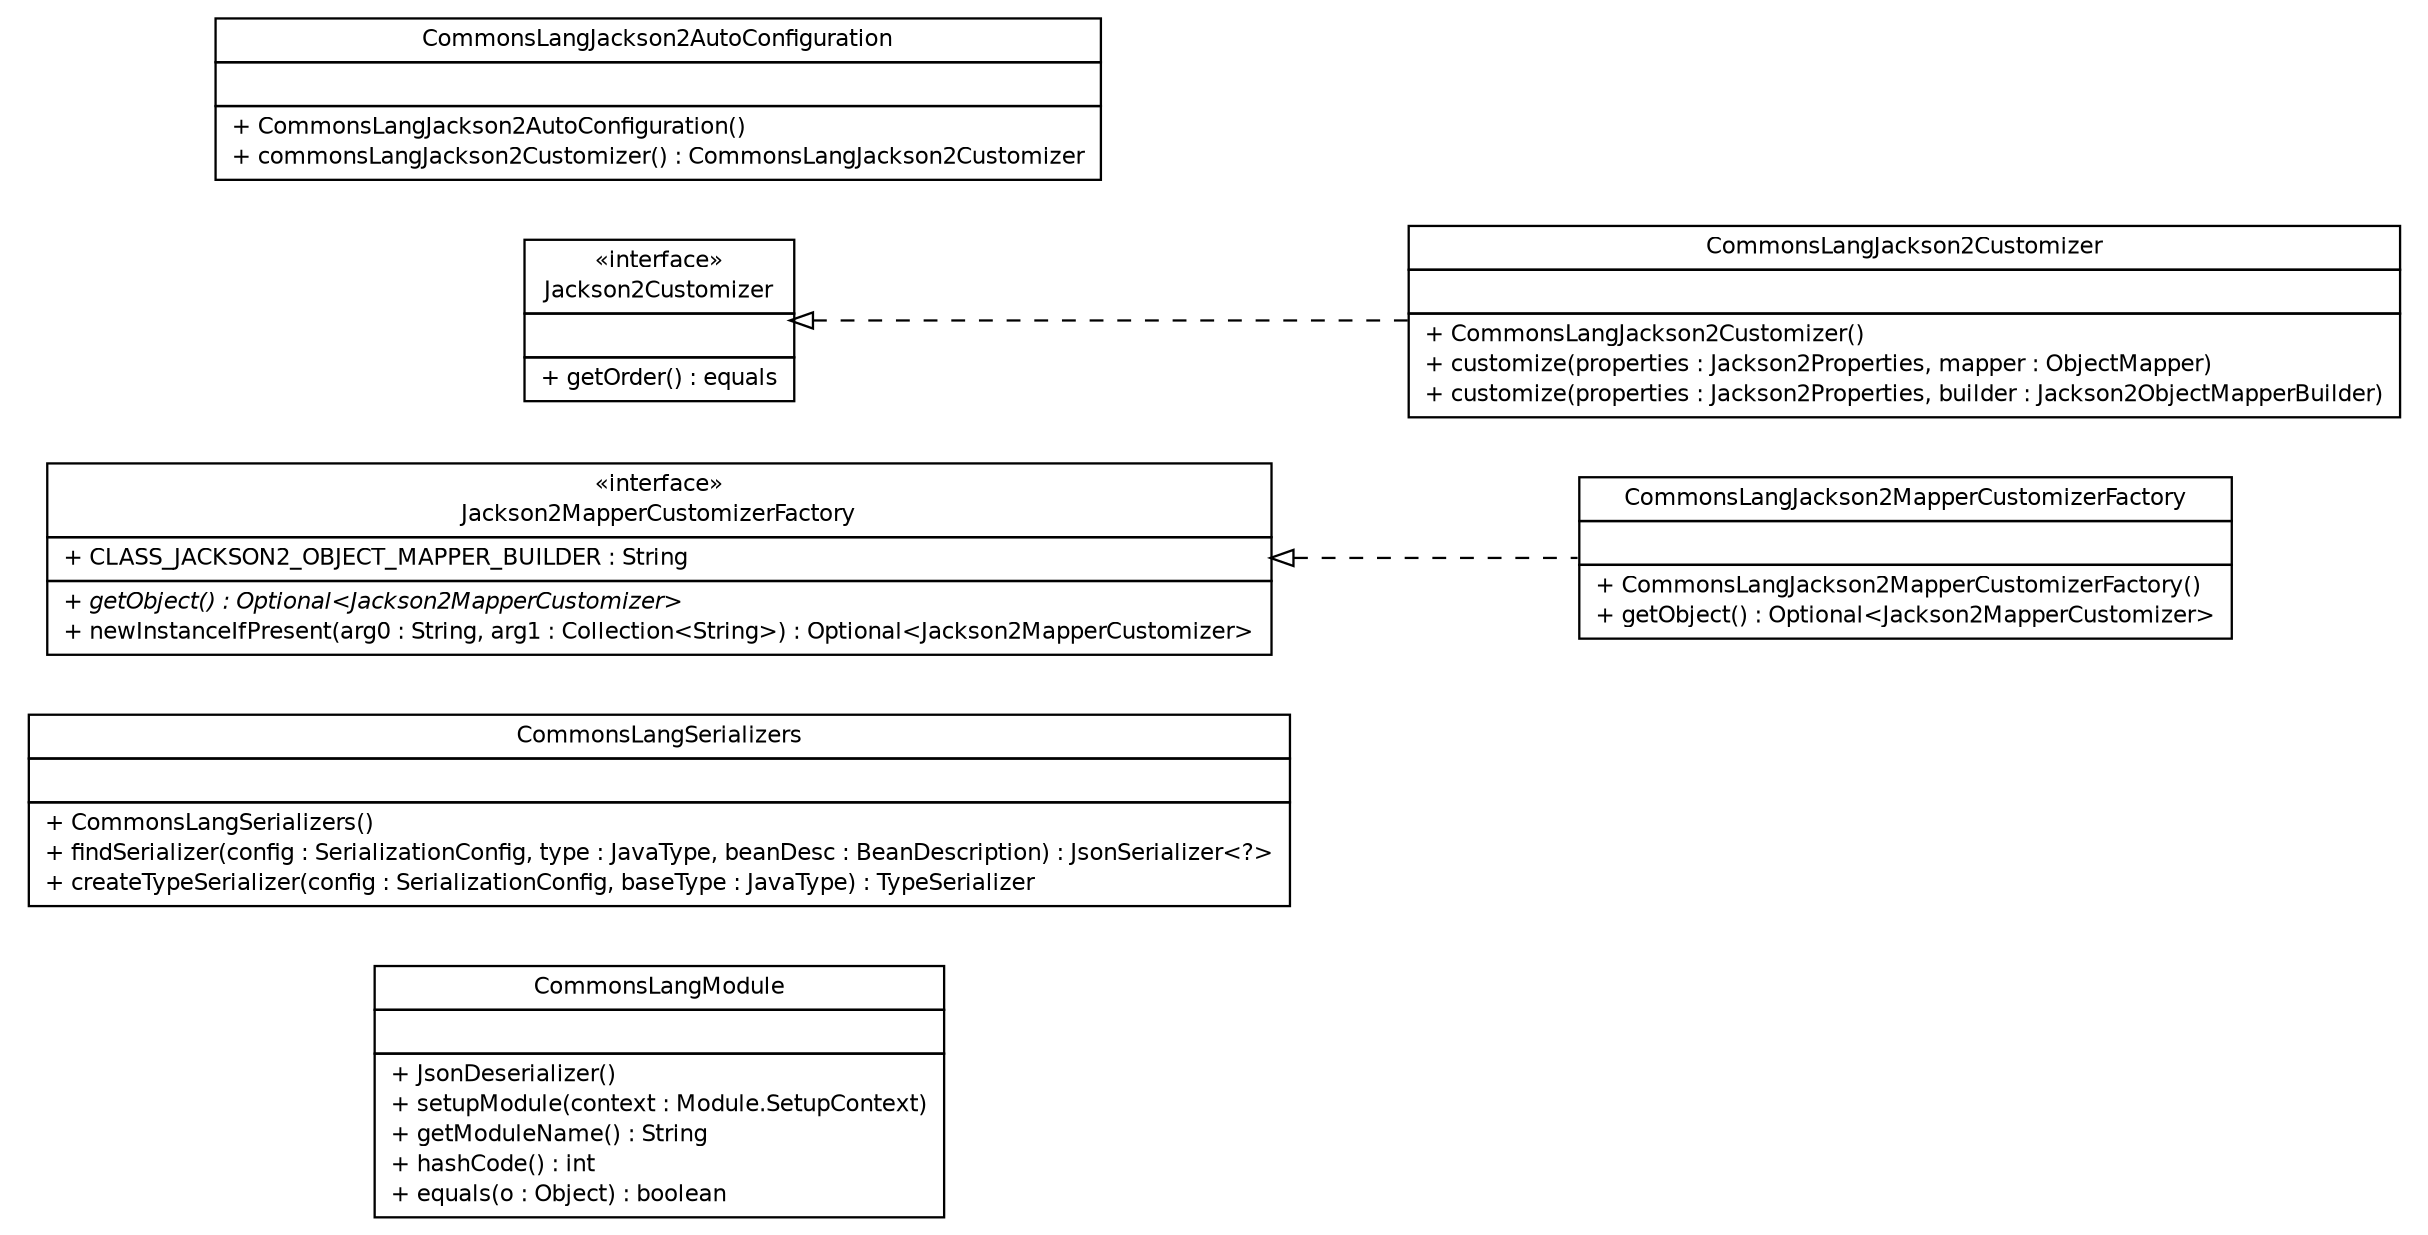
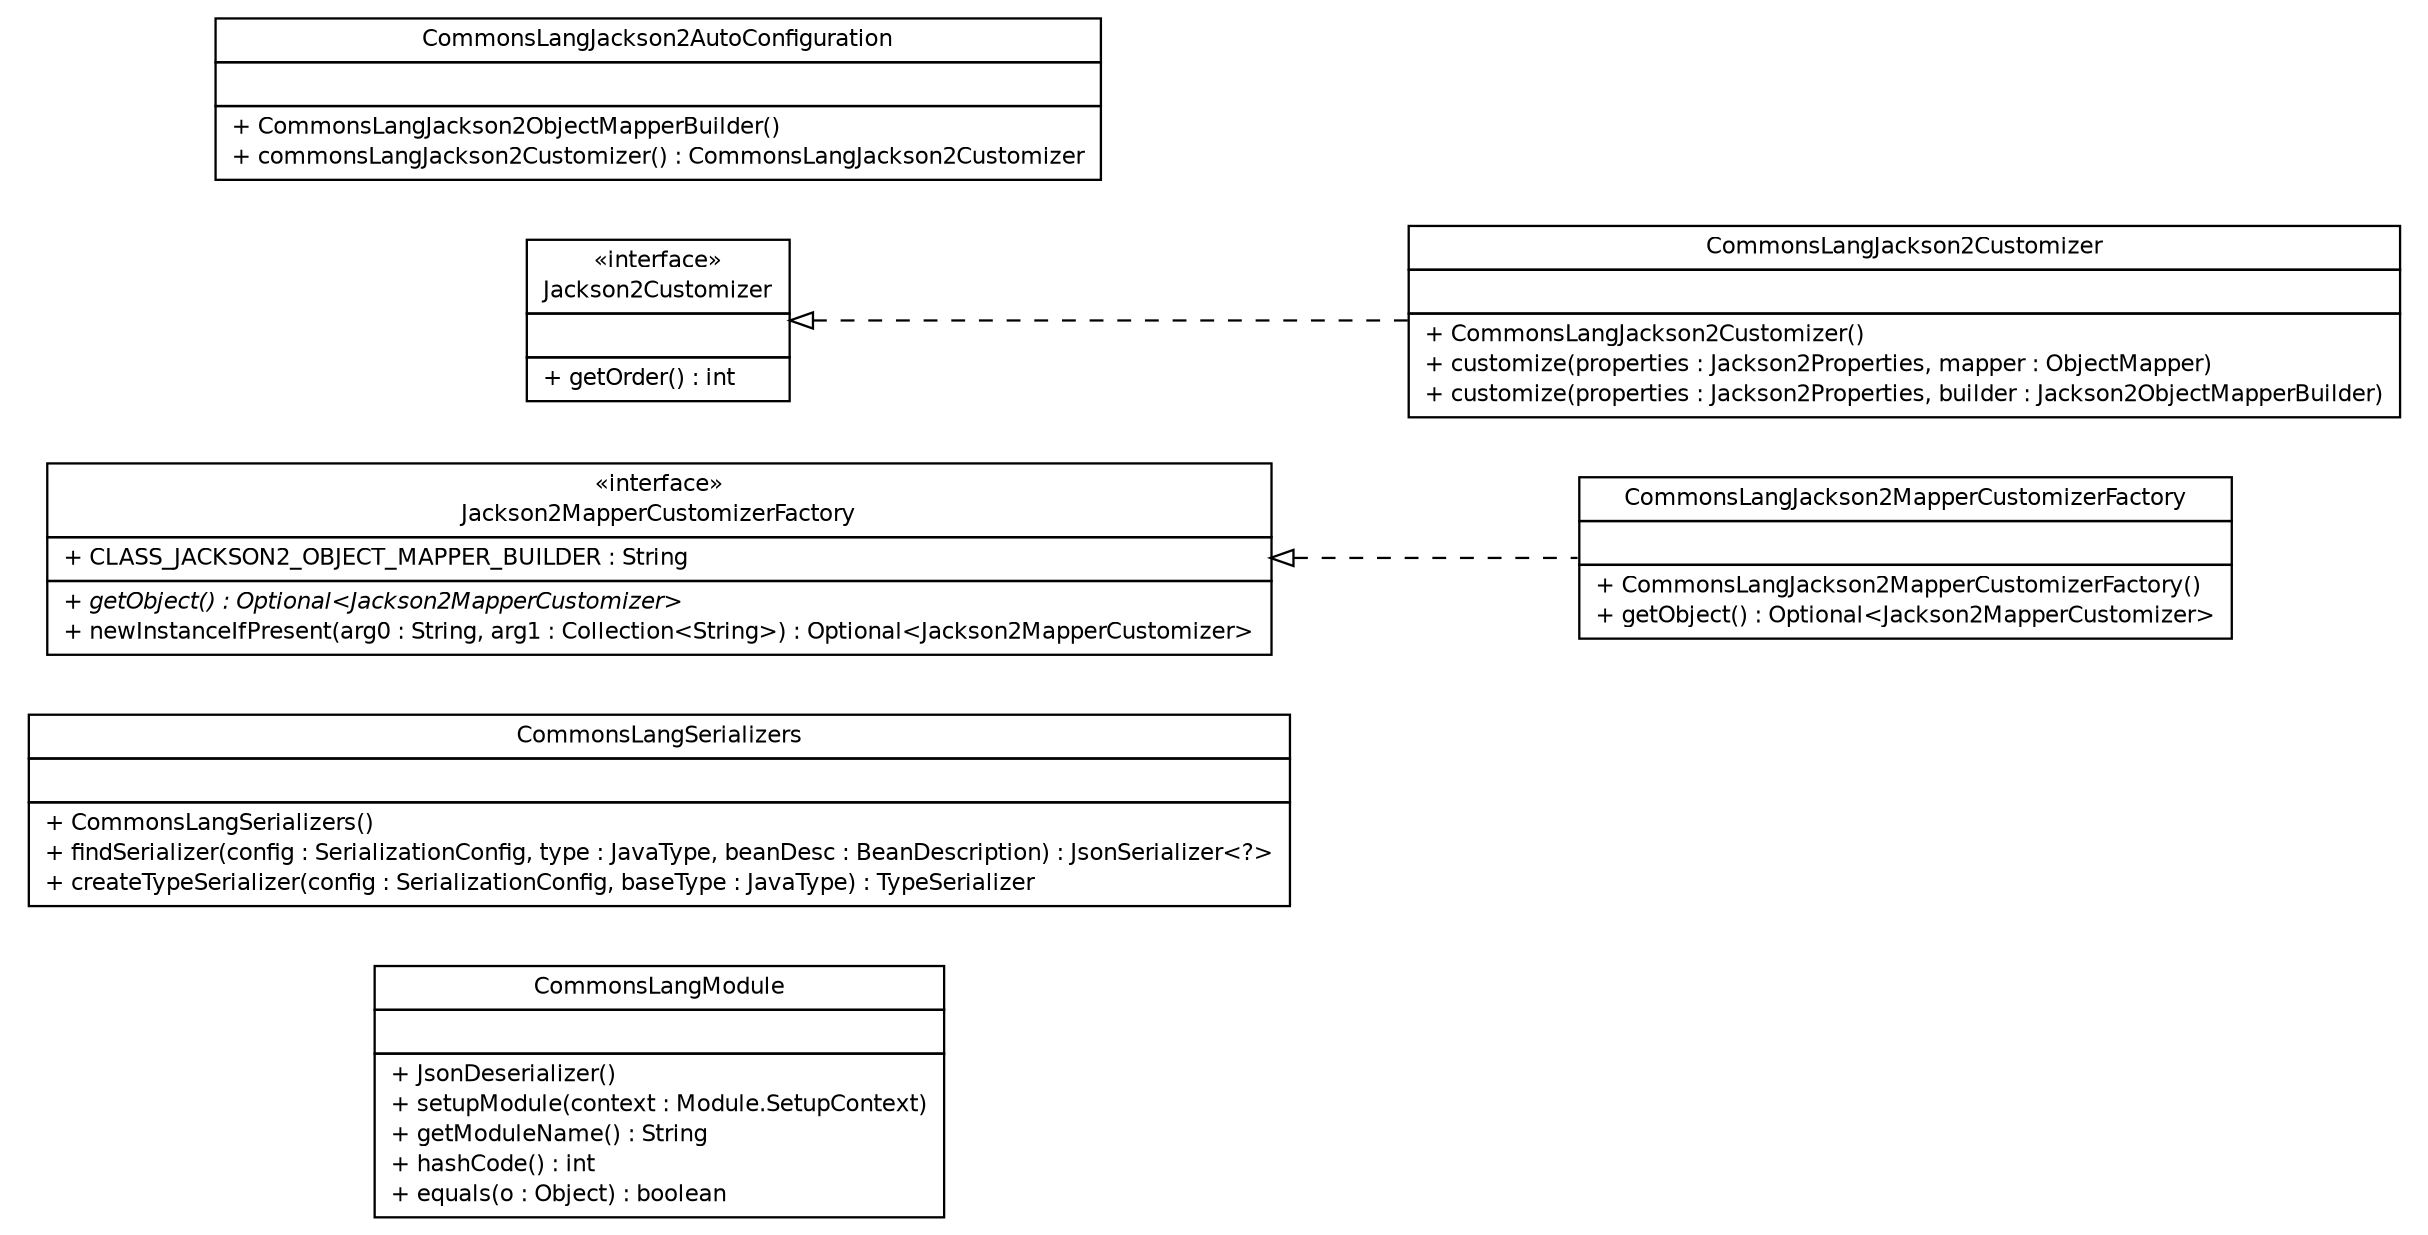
node "CommonsLangJackson2AutoConfiguration": text "+ CommonsLangJackson2AutoConfiguration()" -> "+ CommonsLangJackson2ObjectMapperBuilder()"
node "Jackson2Customizer": text "+ getOrder() : equals" -> "+ getOrder() : int"
